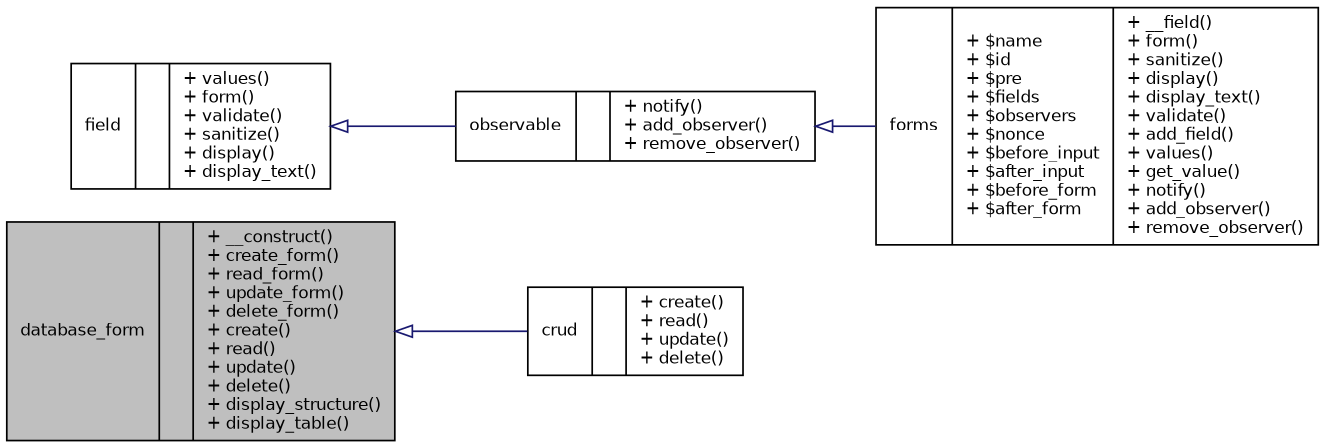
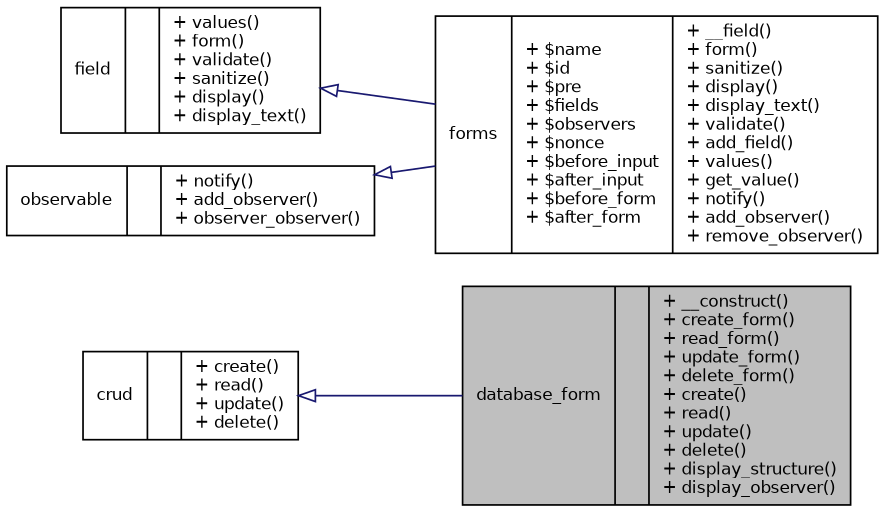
edge "observable" -> "field": now "forms" -> "field"
node "observable": text "+ remove_observer()" -> "+ observer_observer()"
edge "crud" -> "database_form": reversed
node "database_form": text "+ display_table()" -> "+ display_observer()"
